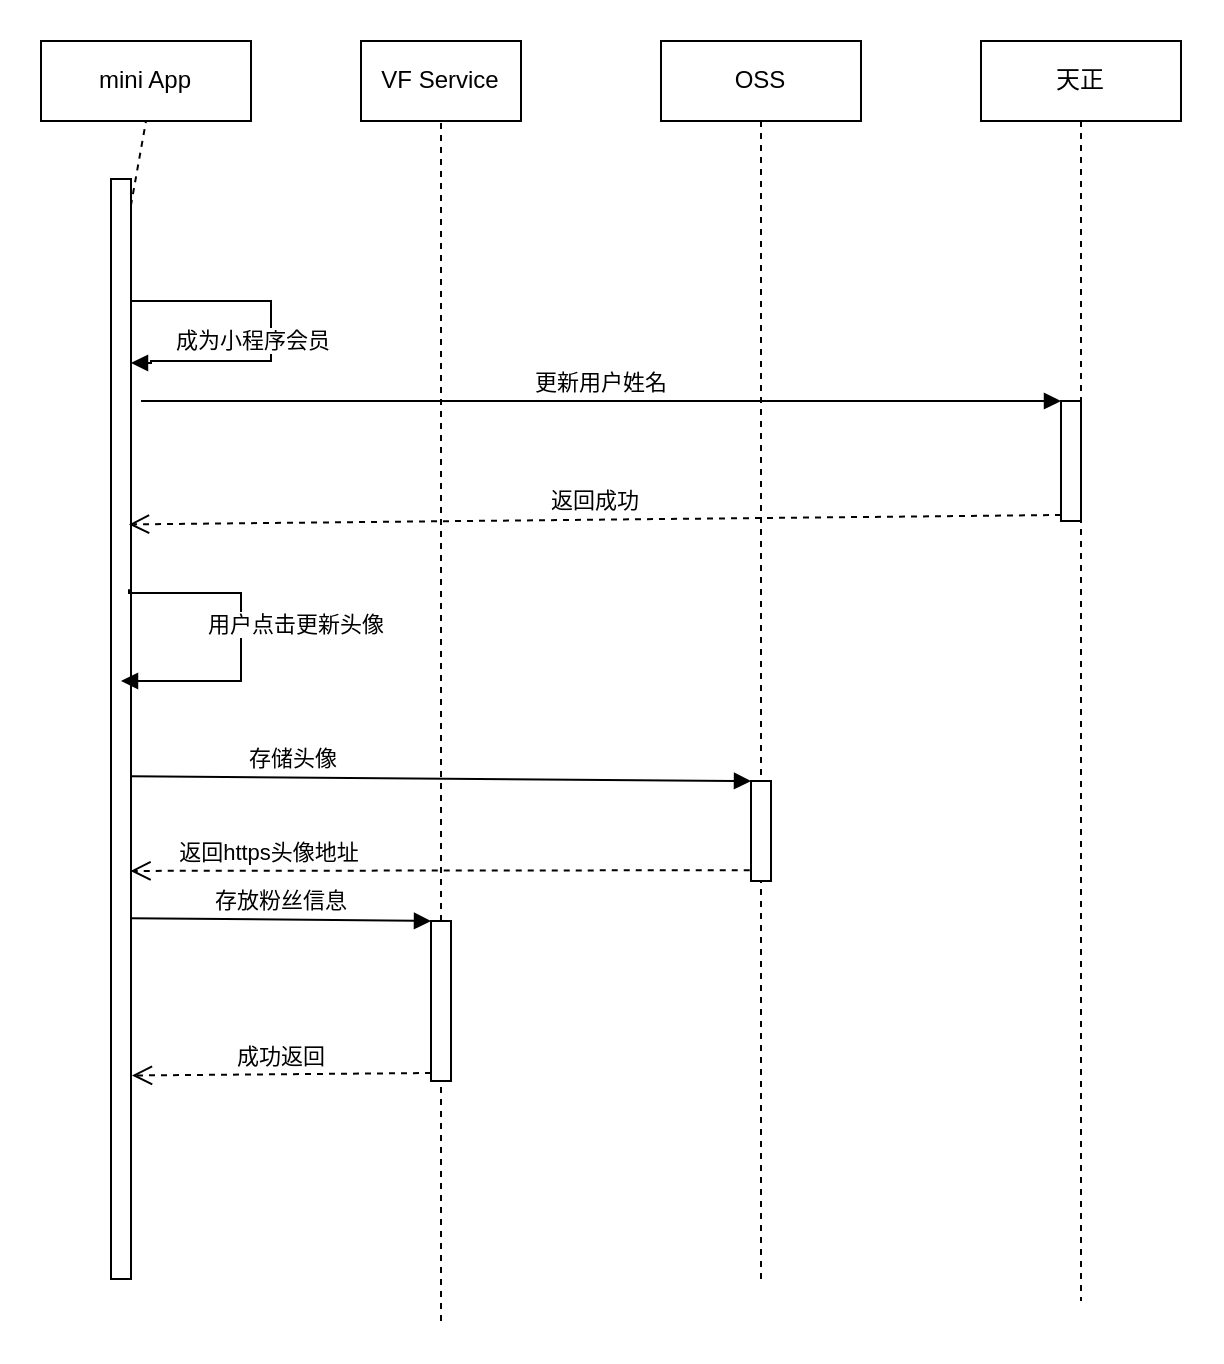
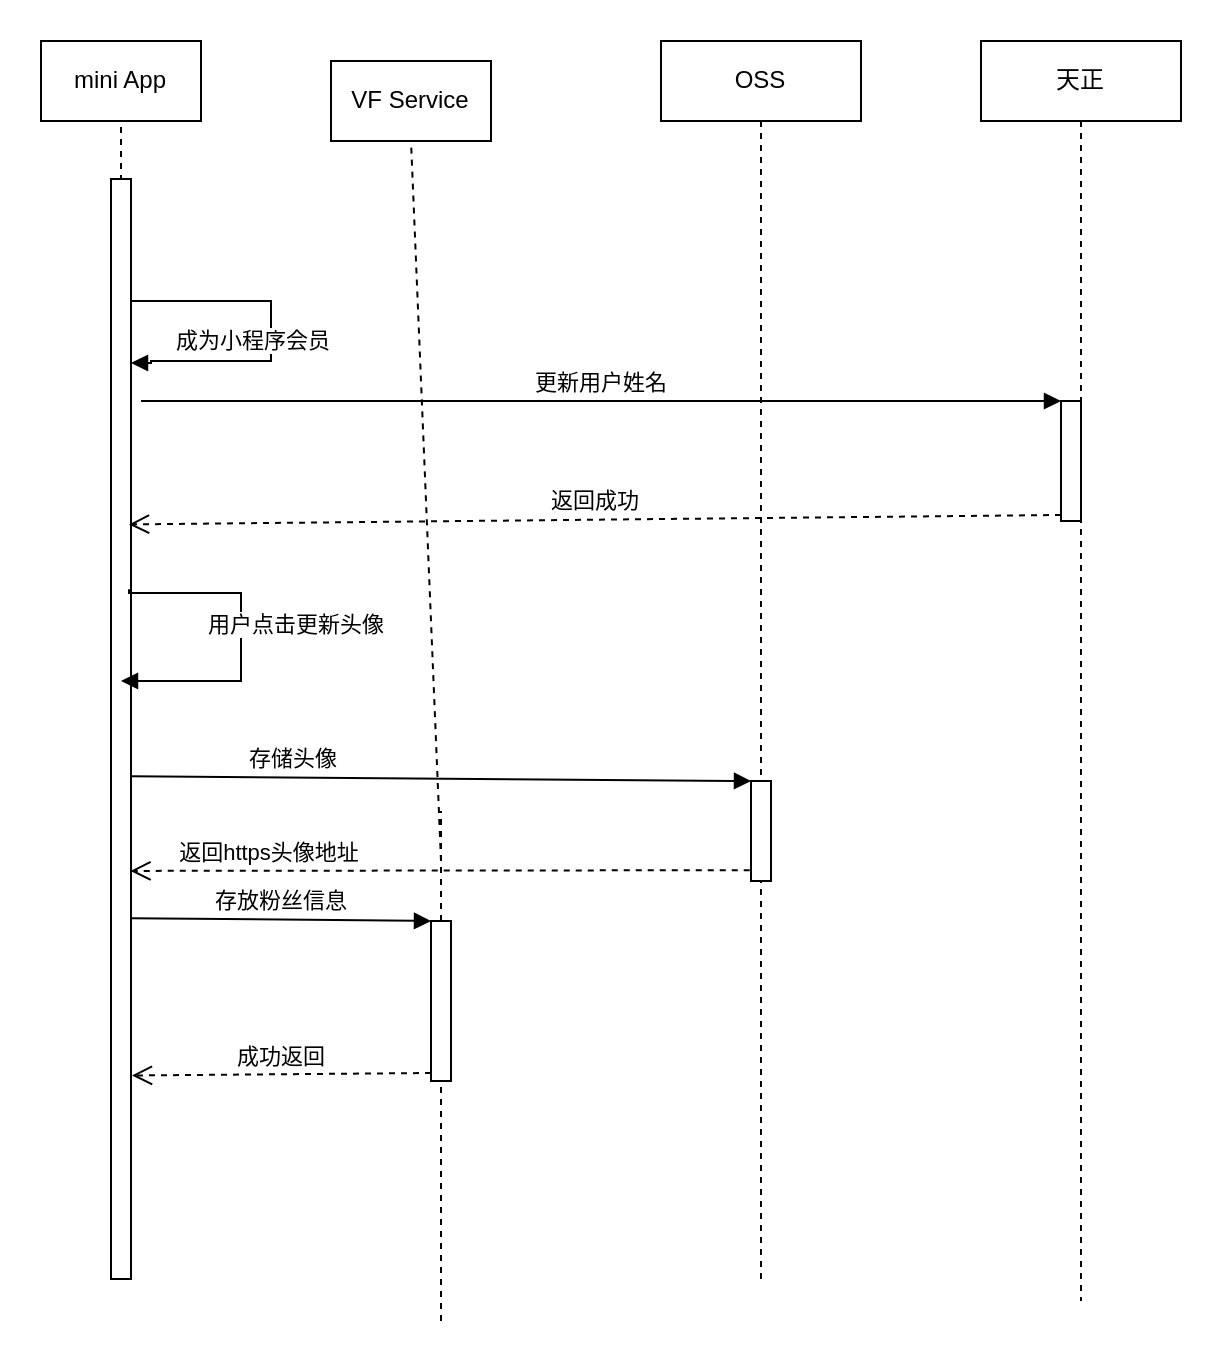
node "mini App": size 210x80 -> 160x80
node "VF Service": moved (441, 81) -> (411, 101)
